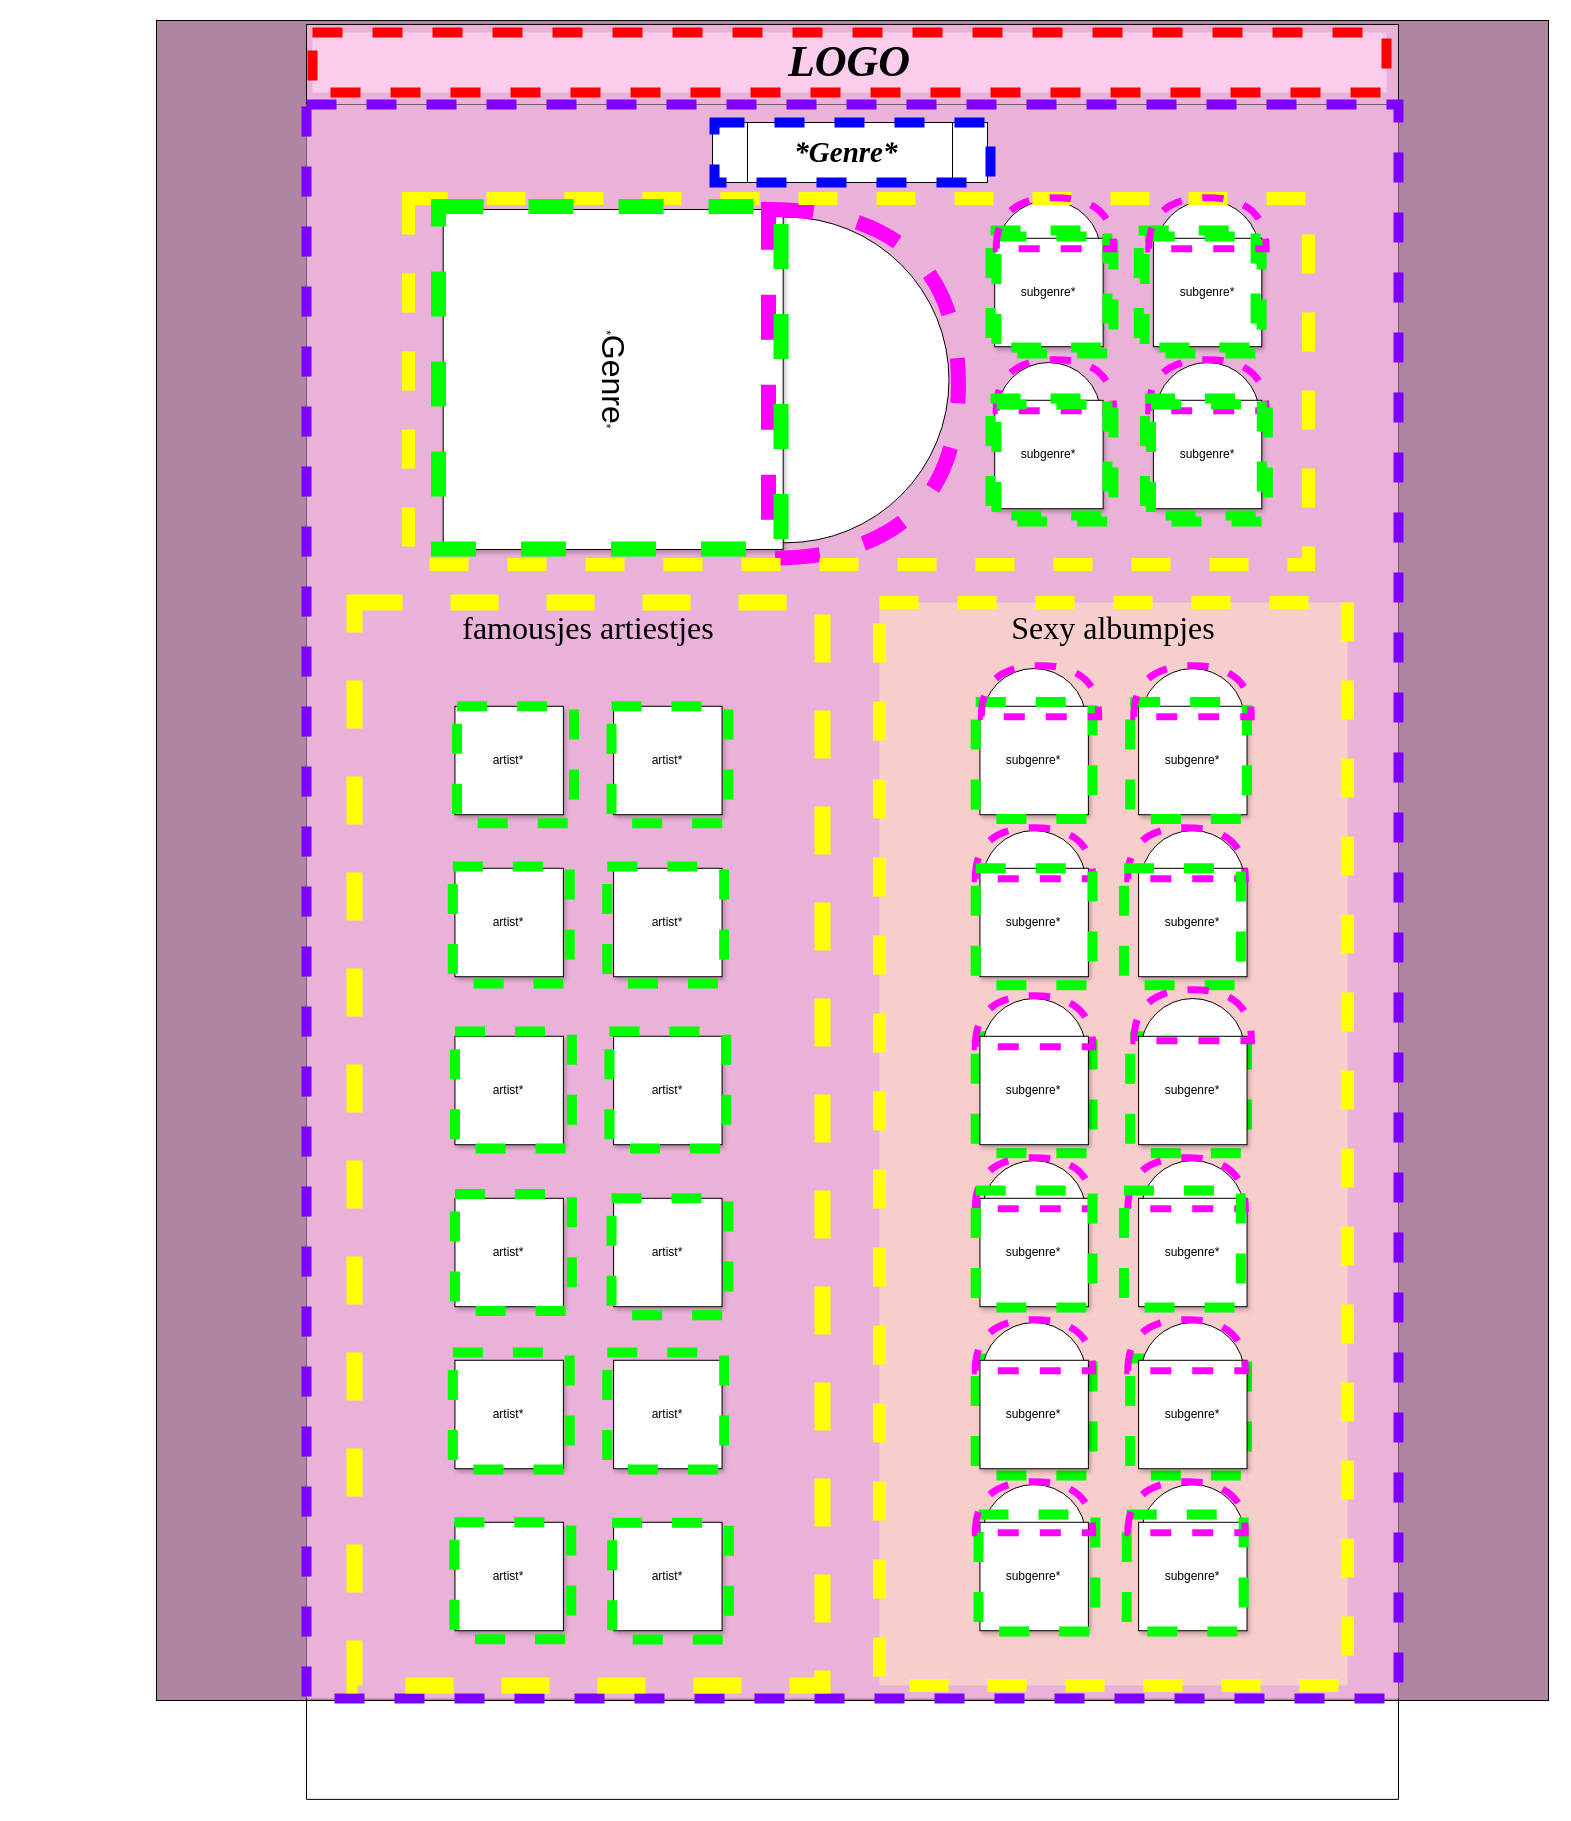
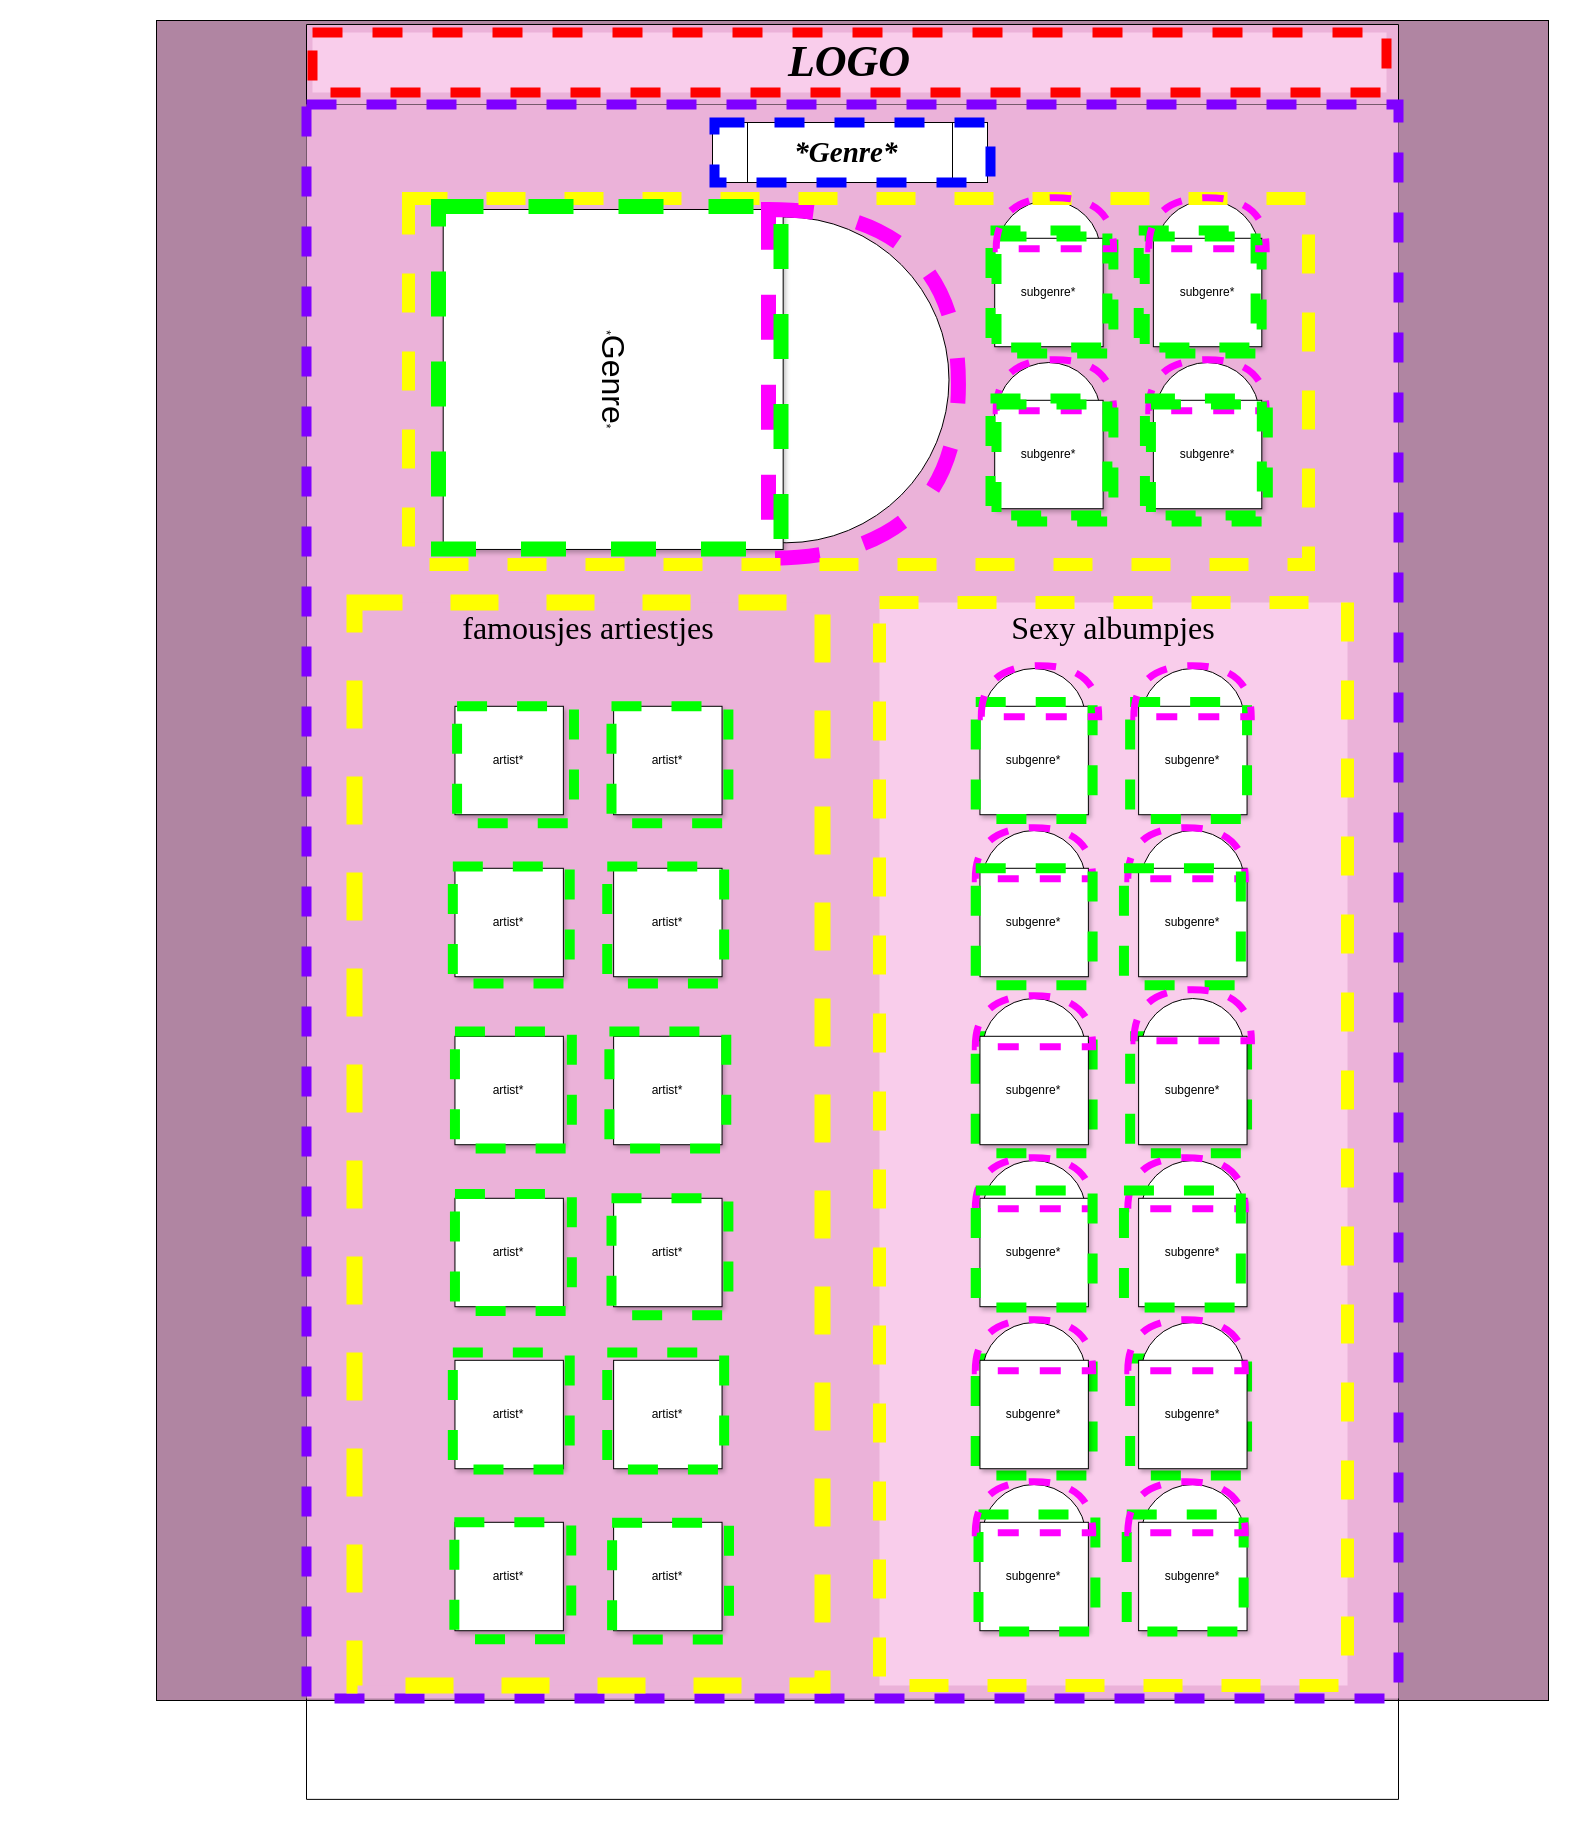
node "Sexy albumpjes": fillcolor #f8cecc -> #f9cdeb
